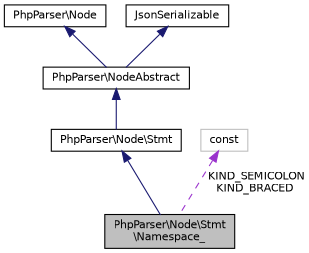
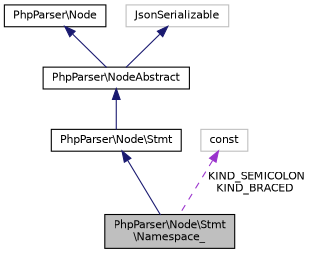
node "JsonSerializable": color black -> grey75
